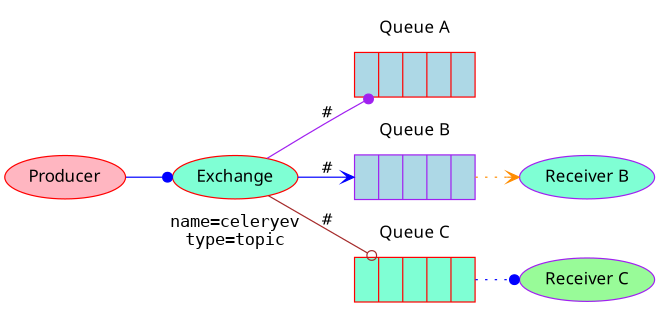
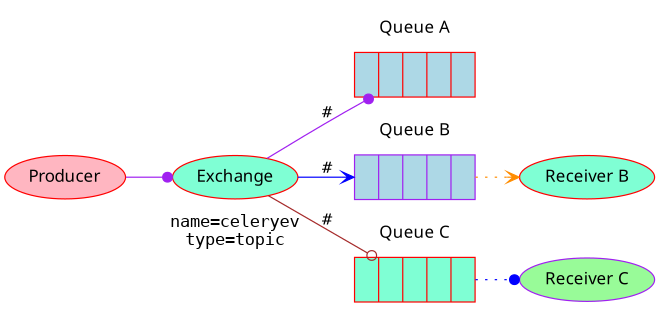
edge "Producer" -> "Exchange": color blue -> purple
node "Receiver B": color purple -> red
